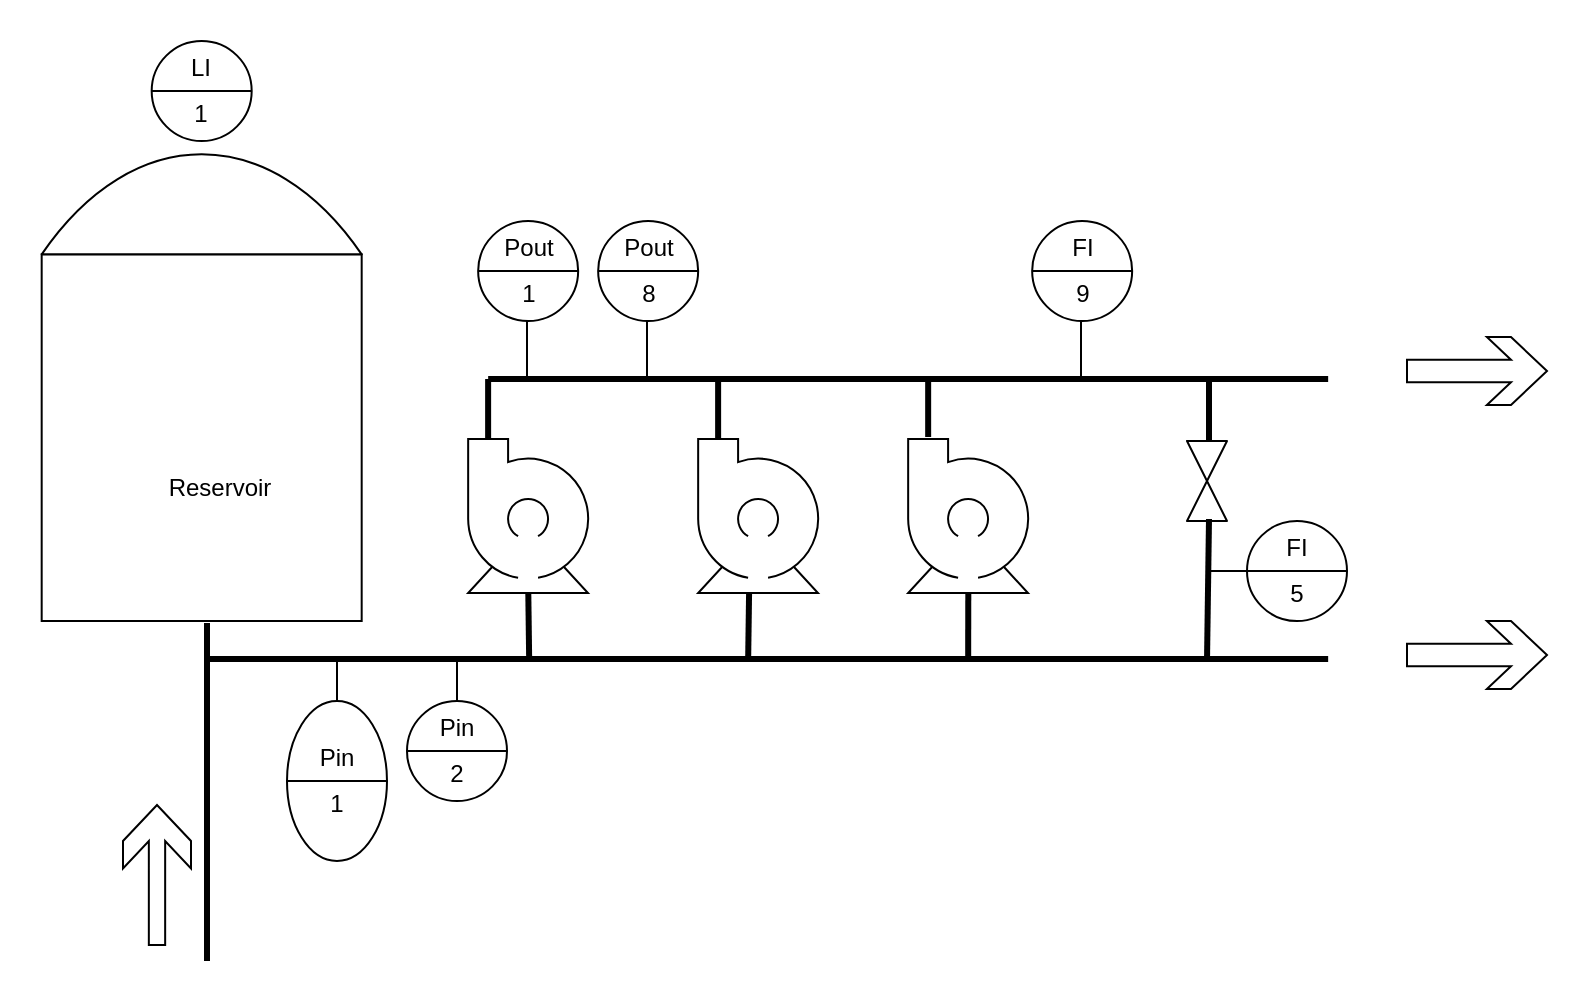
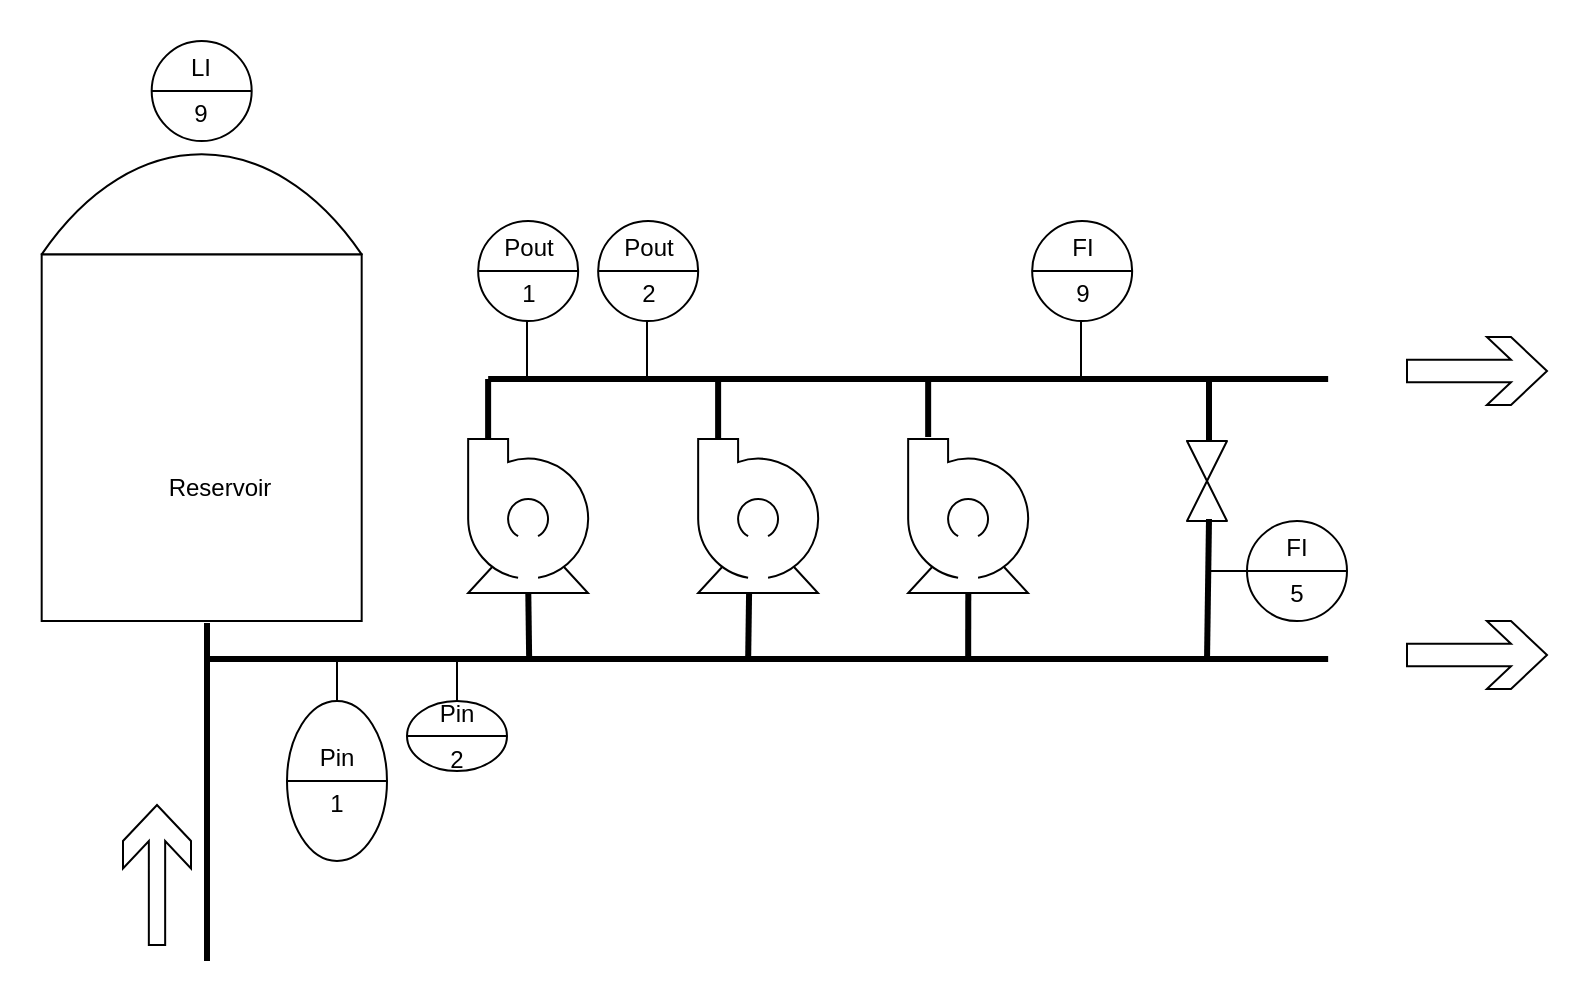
node "LI 1": label "LI 1" -> "LI 9"
node "Pout 8": label "Pout 8" -> "Pout 2"
node "Pin 2": size 100x100 -> 100x70
